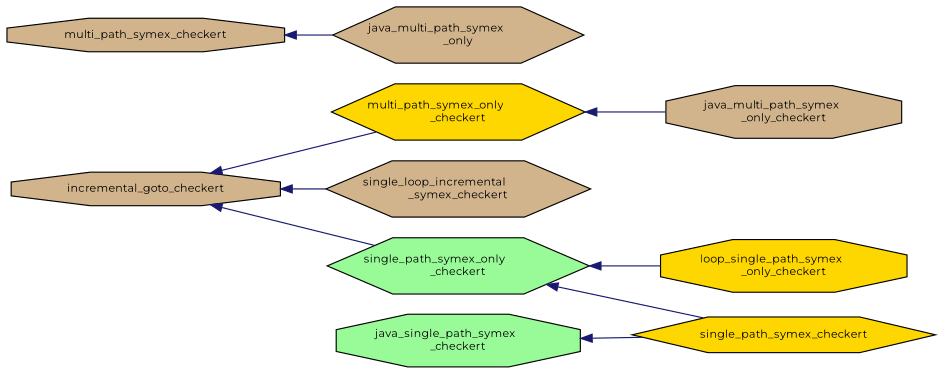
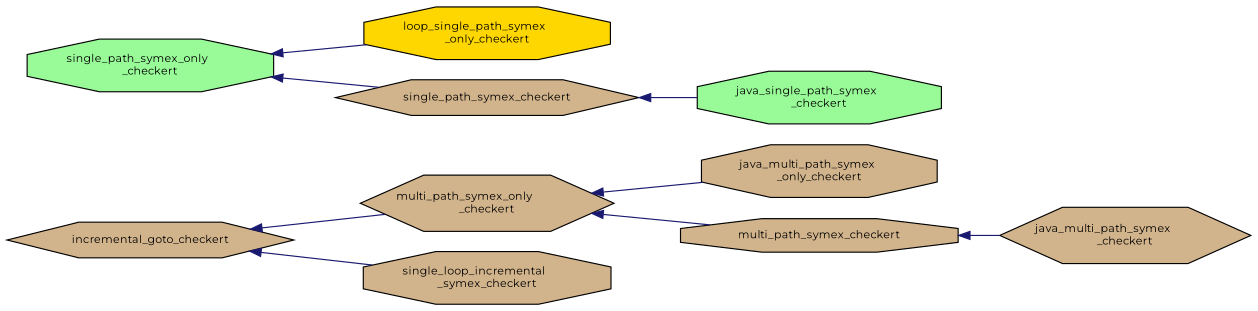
node "java_multi_path_symex _only": label "java_multi_path_symex _only" -> "java_multi_path_symex _checkert"
node "multi_path_symex_only _checkert": fillcolor gold -> tan
node "incremental_goto_checkert": shape octagon -> hexagon
node "single_loop_incremental _symex_checkert": shape hexagon -> octagon
edge "multi_path_symex_checkert" -> "multi_path_symex_only _checkert": added
edge "single_path_symex_only _checkert" -> "incremental_goto_checkert": removed
node "single_path_symex_only _checkert": shape hexagon -> octagon
node "single_path_symex_checkert": fillcolor gold -> tan
edge "single_path_symex_checkert" -> "java_single_path_symex _checkert": reversed
